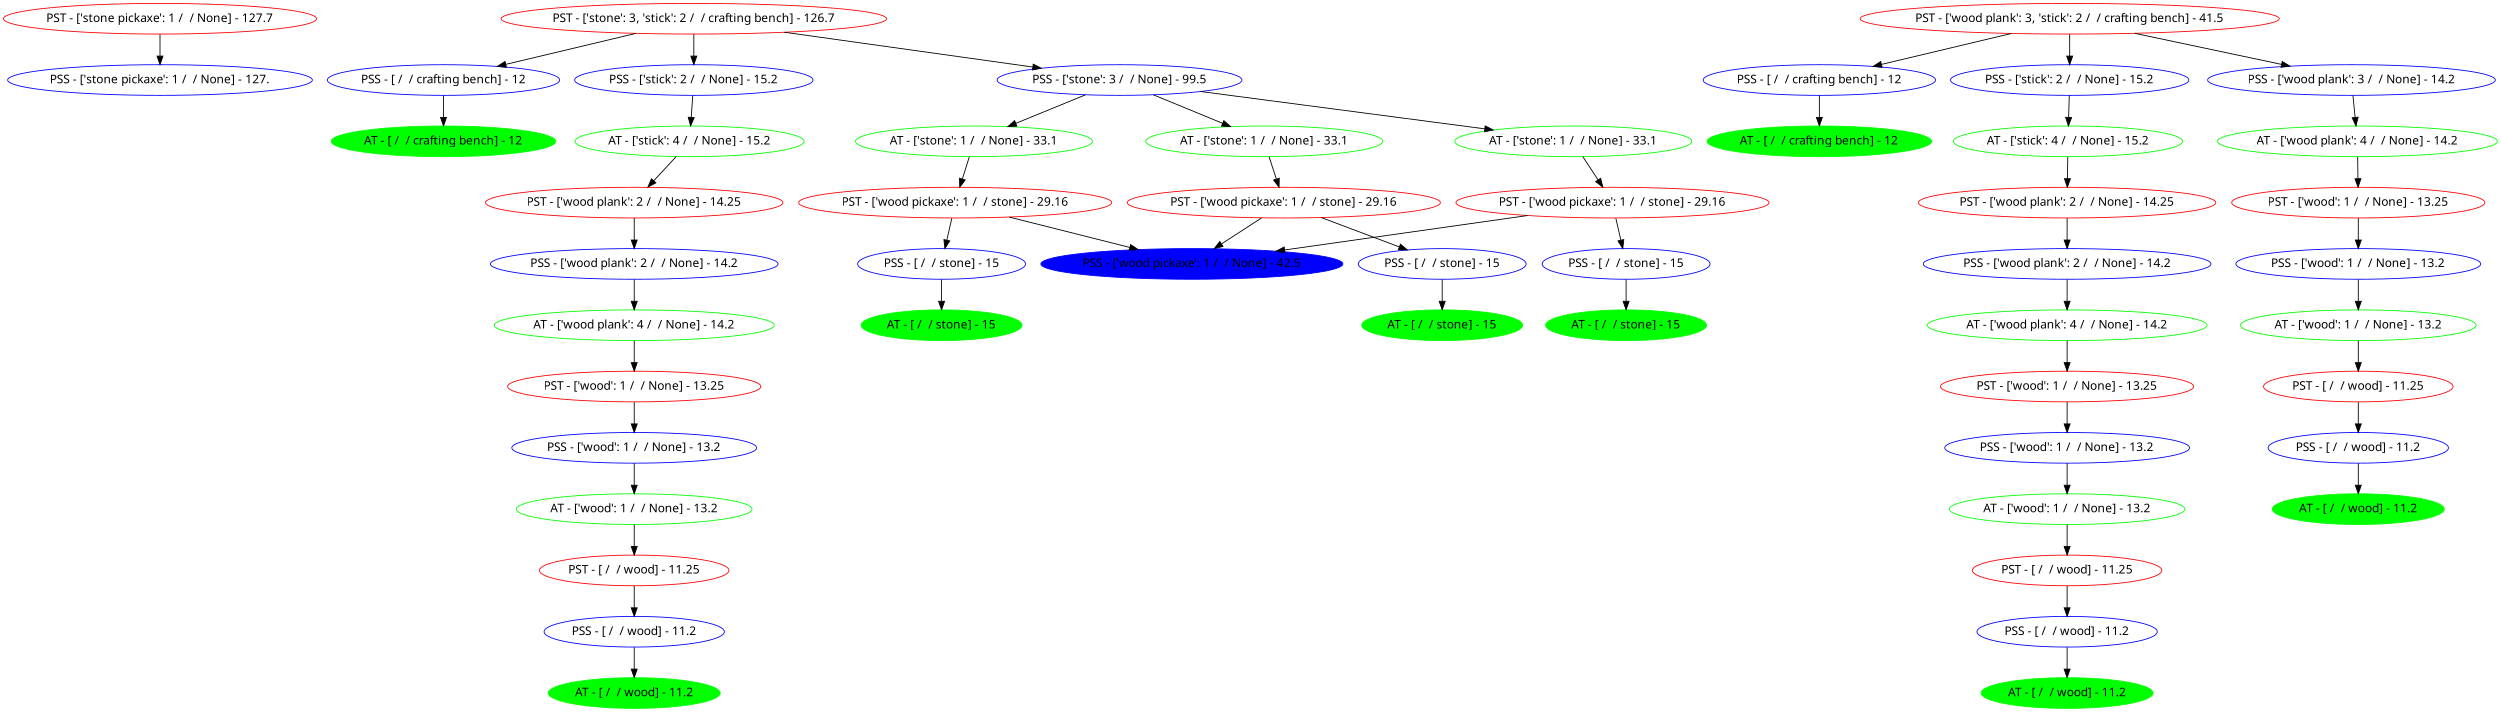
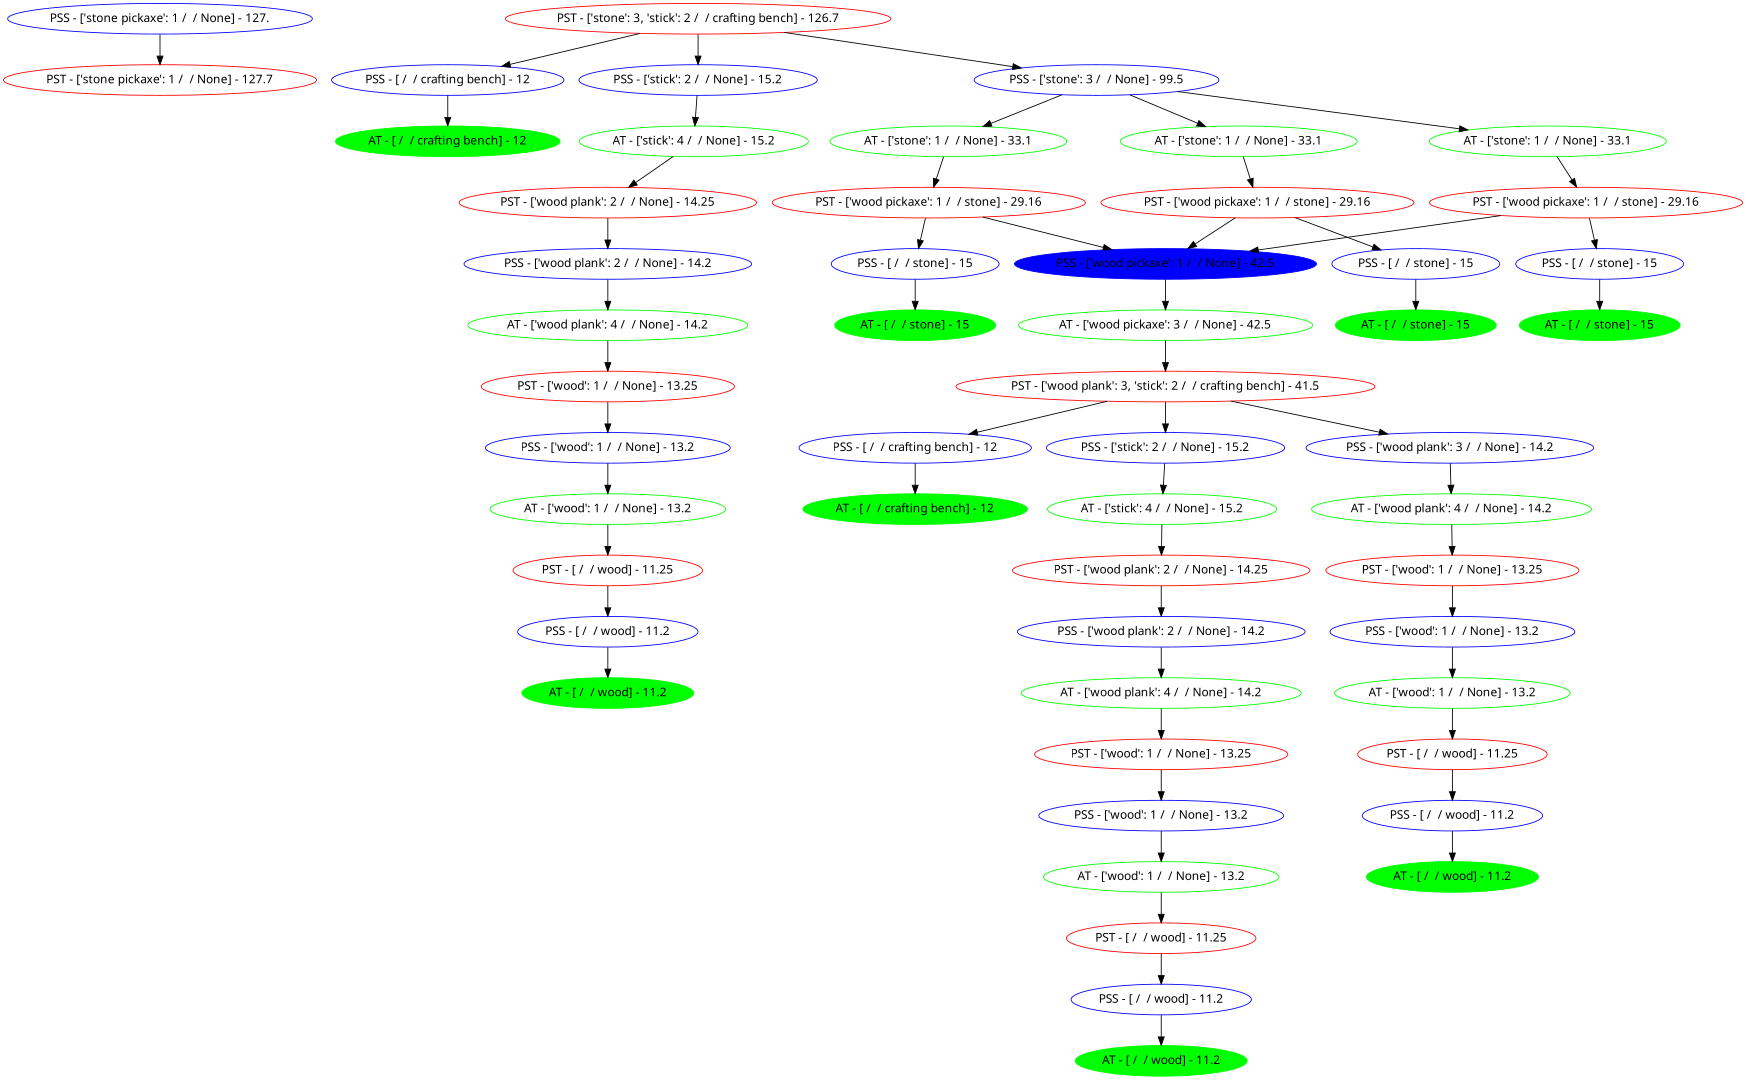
edge "PST - ['stone pickaxe': 1 /  / None] - 127.7" -> "PSS - ['stone pickaxe': 1 /  / None] - 127.": reversed
node "AT - ['wood pickaxe': 3 /  / None] - 42.5": added
